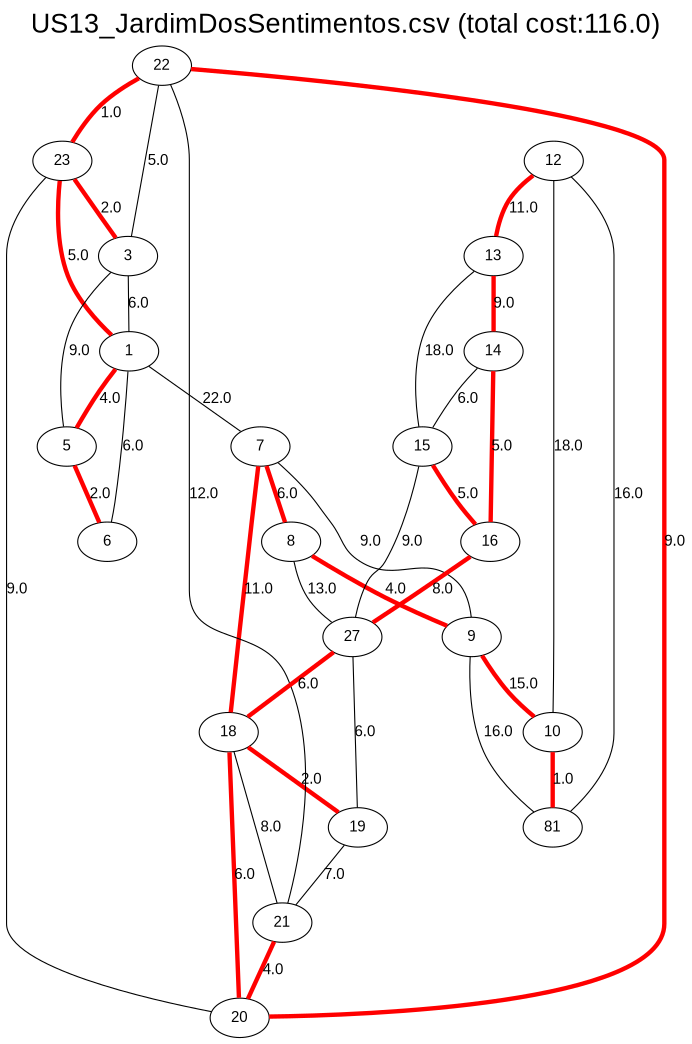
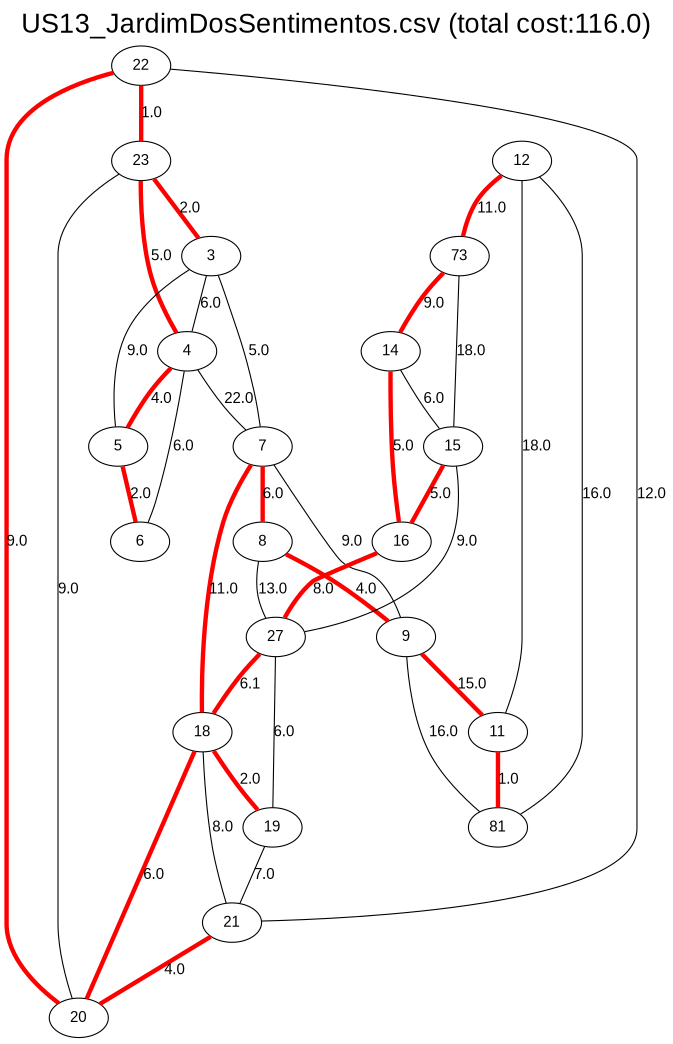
edge "22" -- "3": now "7" -- "3"
node "13": label "13" -> "73"
node "1": label "1" -> "4"
edge "27" -- "18": label "6.0" -> "6.1"
node "10": label "10" -> "11"
